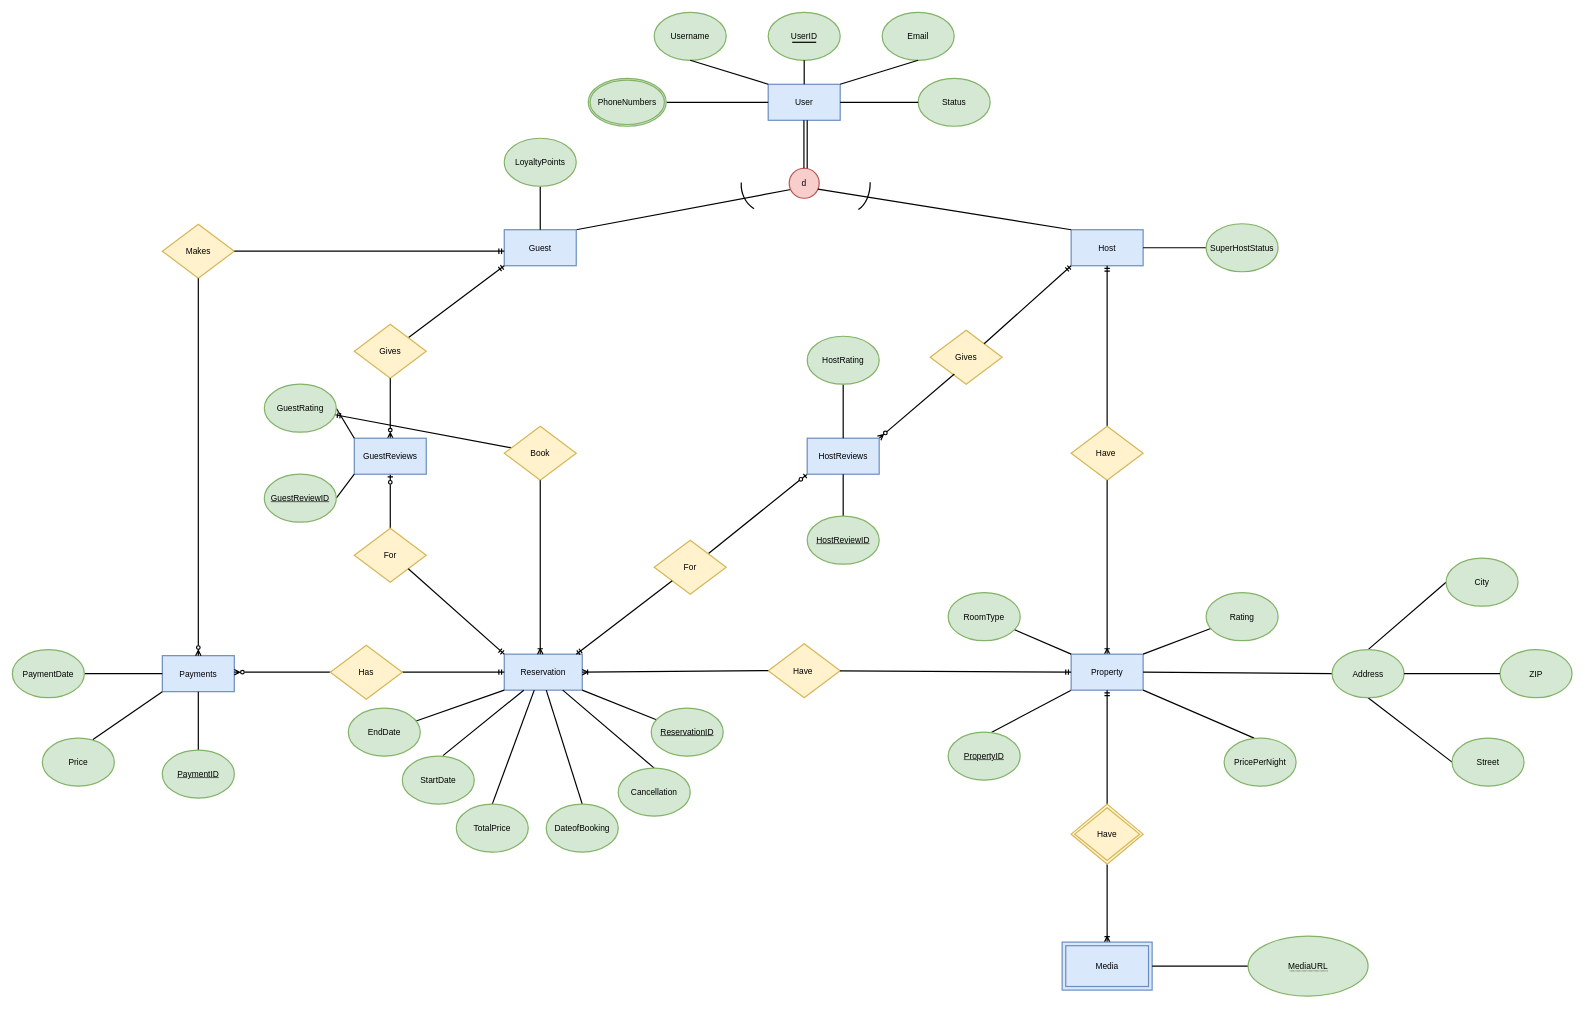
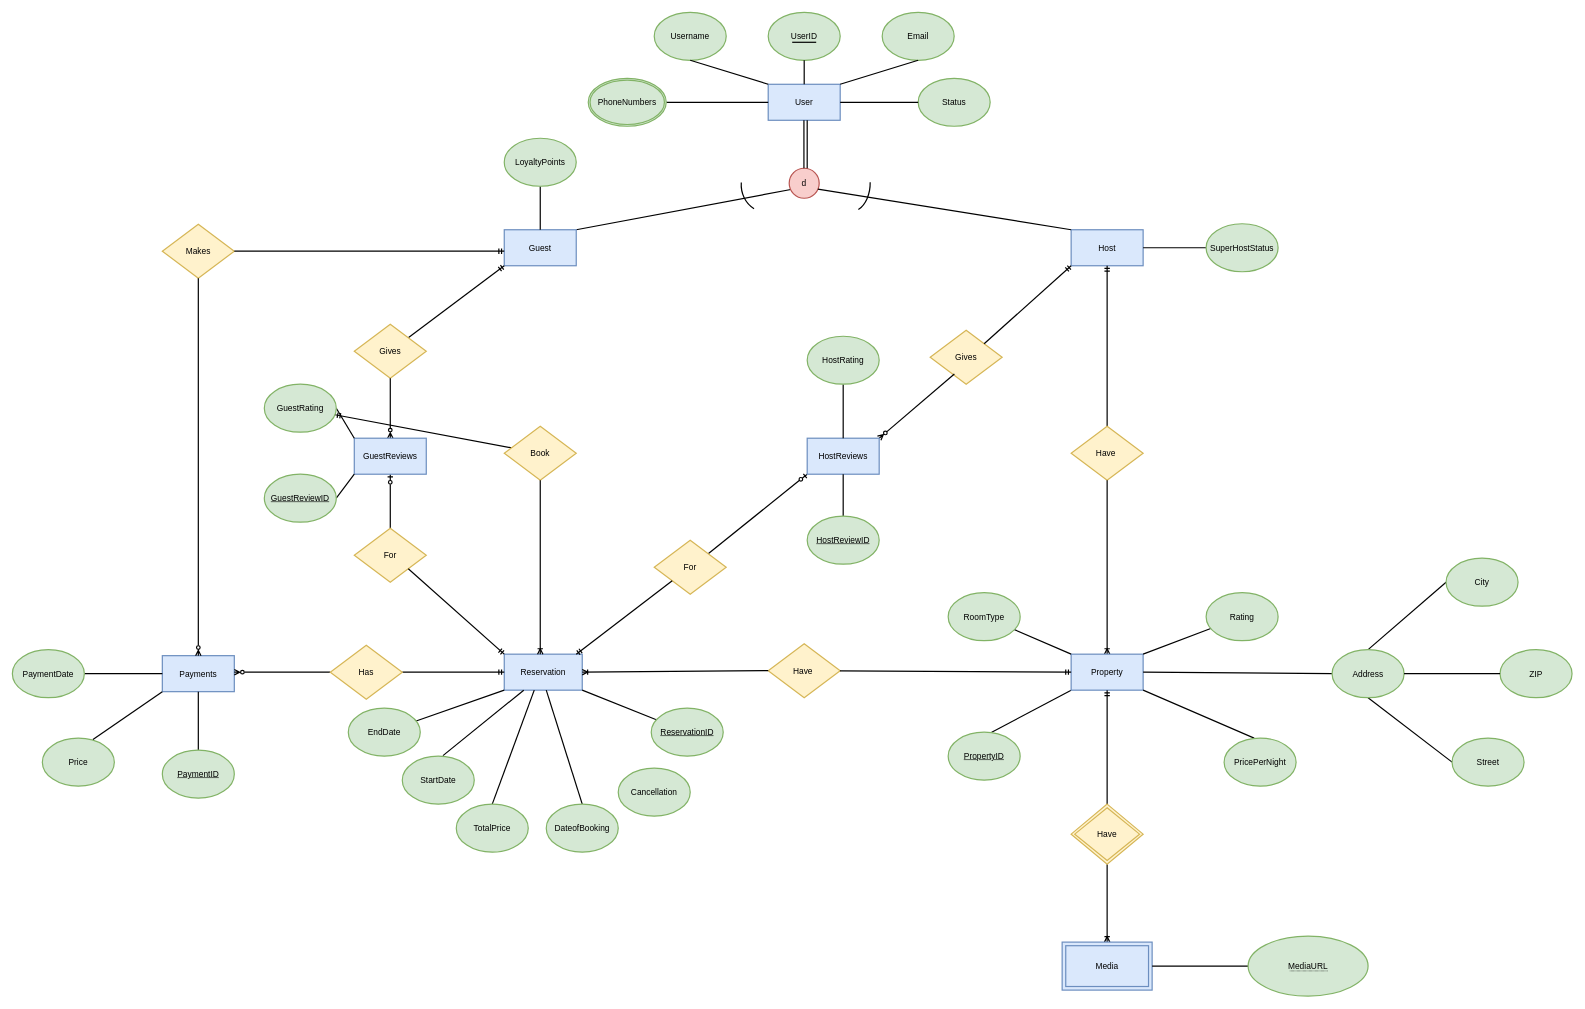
edge "Reservation" -- "Cancellation": removed
